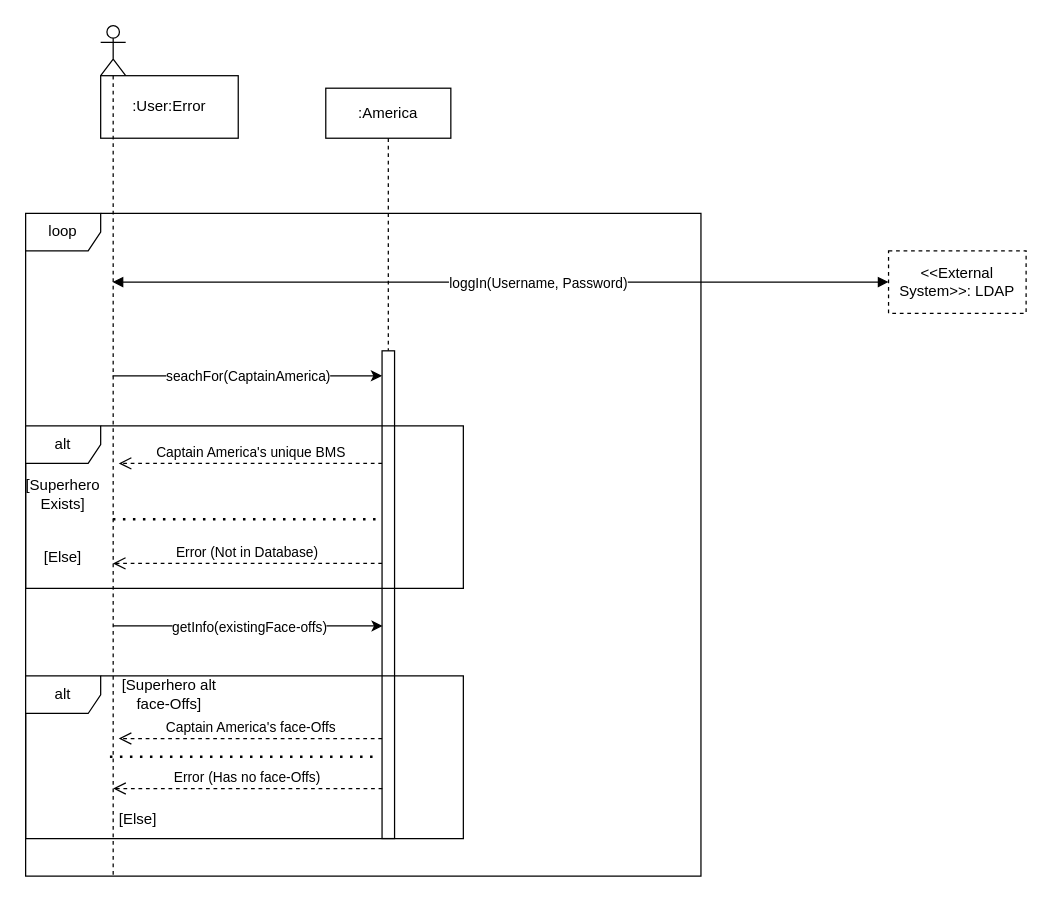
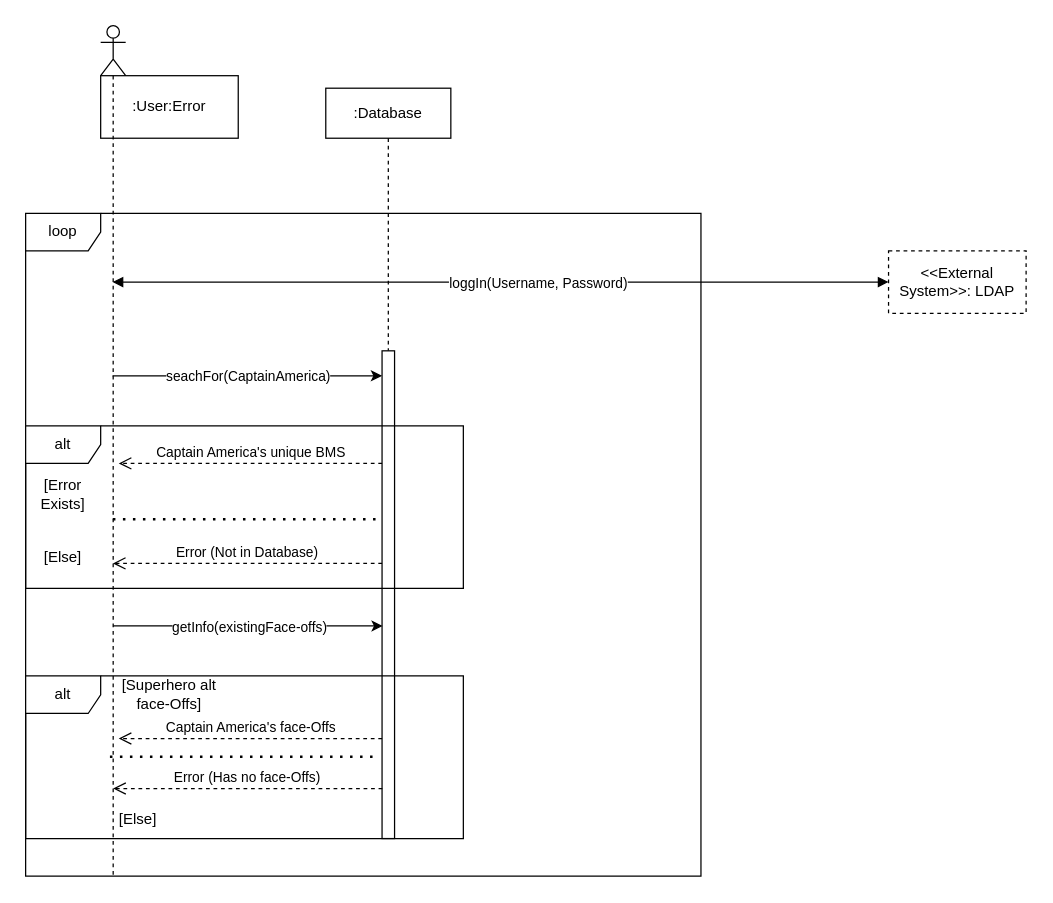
node ":America": label ":America" -> ":Database"
node "[Superhero Exists]": label "[Superhero Exists]" -> "[Error Exists]"
